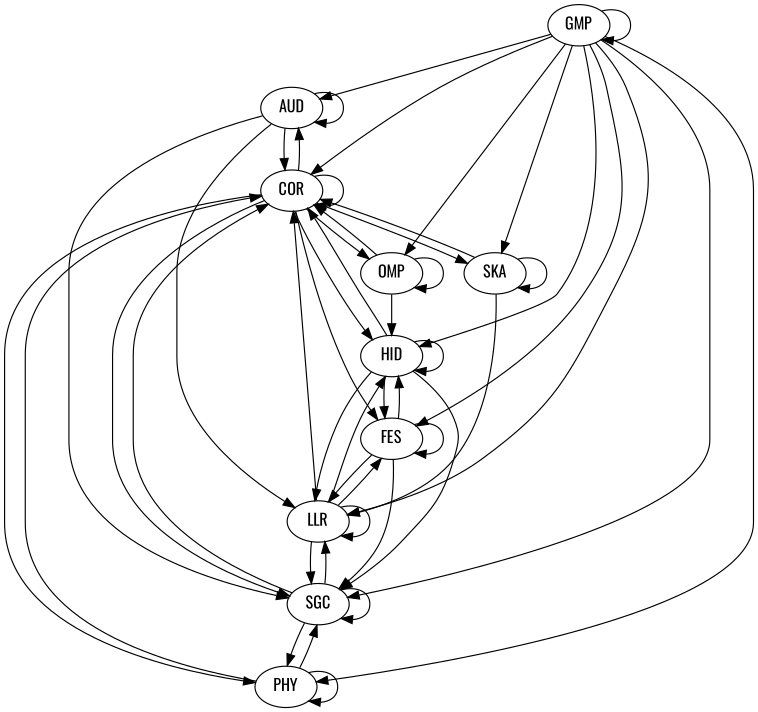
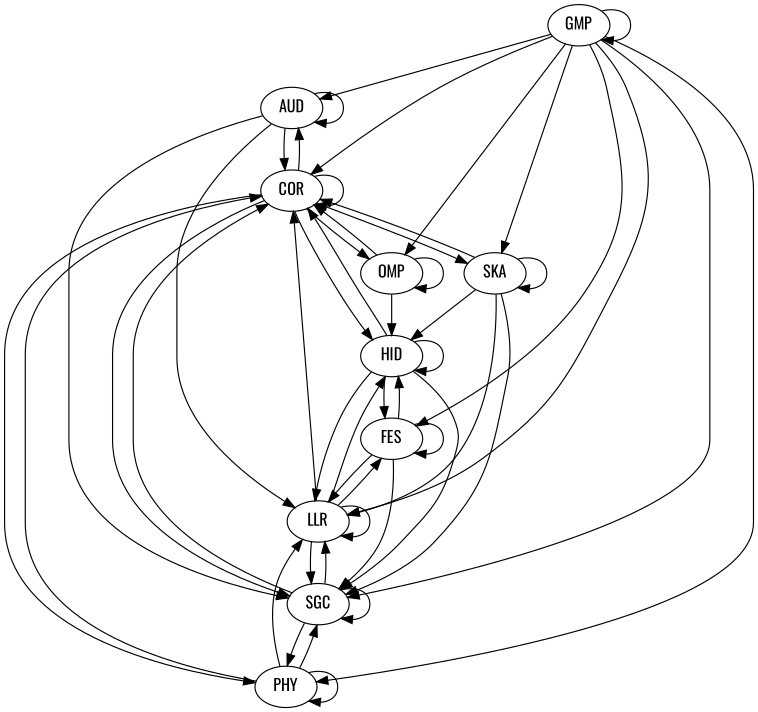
edge "GMP" -> "HID": now "SKA" -> "HID"
edge "COR" -> "FES": removed
edge "SKA" -> "SGC": added
edge "PHY" -> "LLR": added
